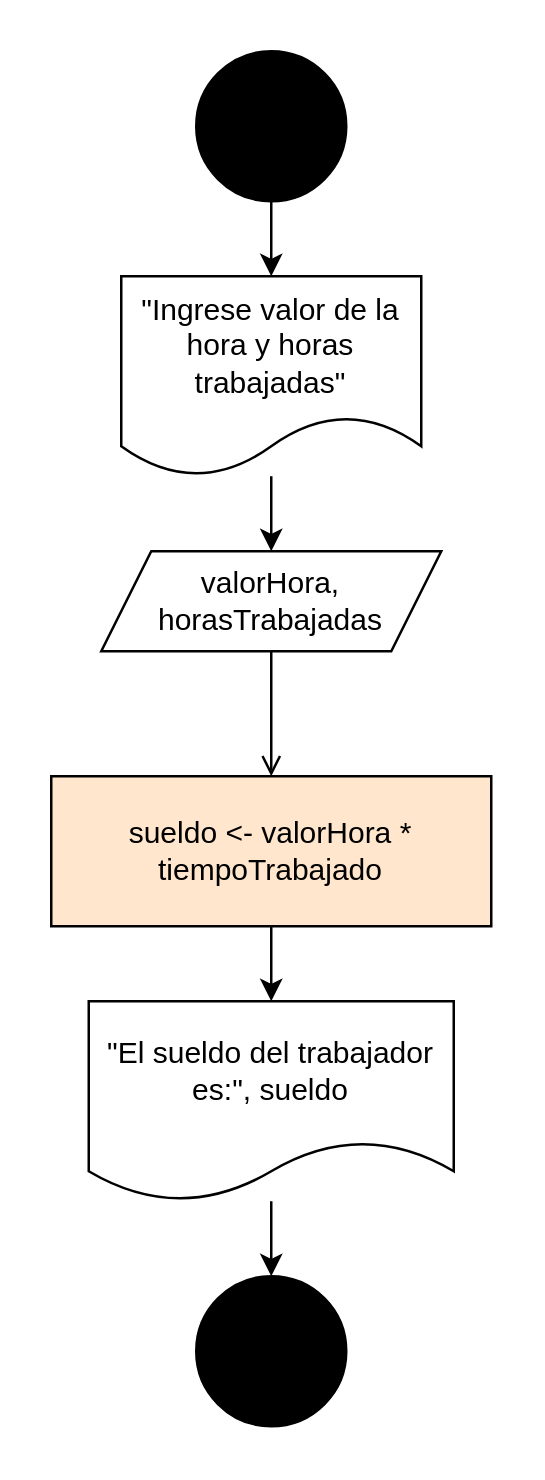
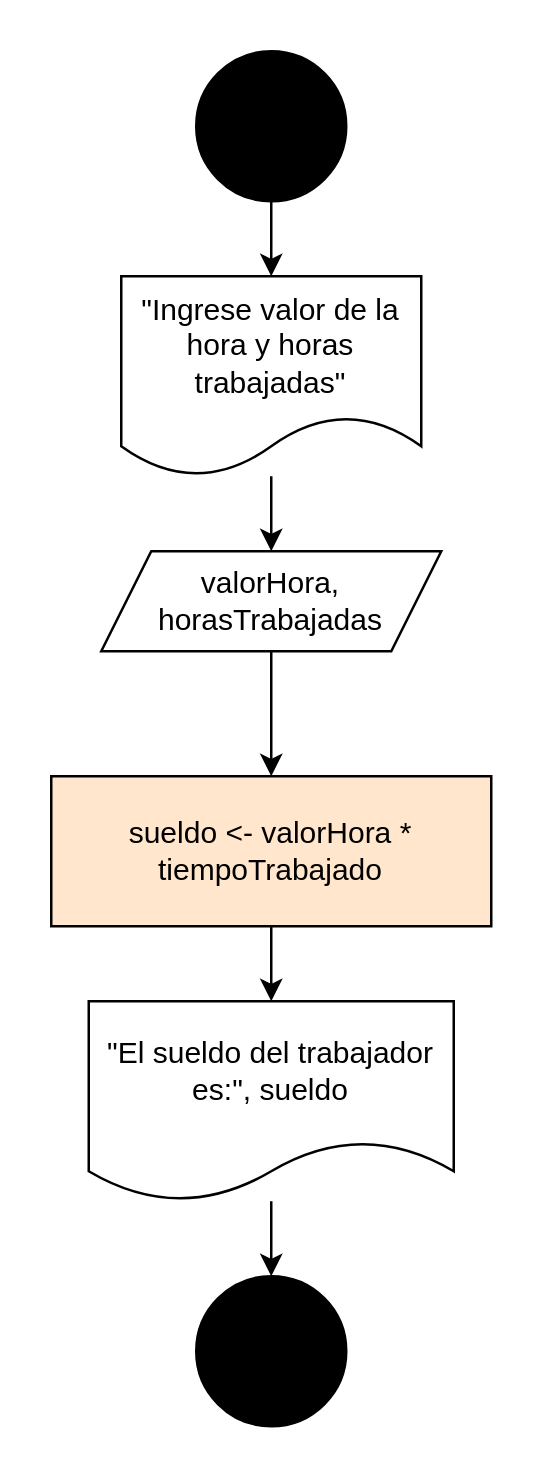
edge "valorHora, horasTrabajadas" -> "sueldo <- valorHora * tiempoTrabajado": arrowhead open -> classic
